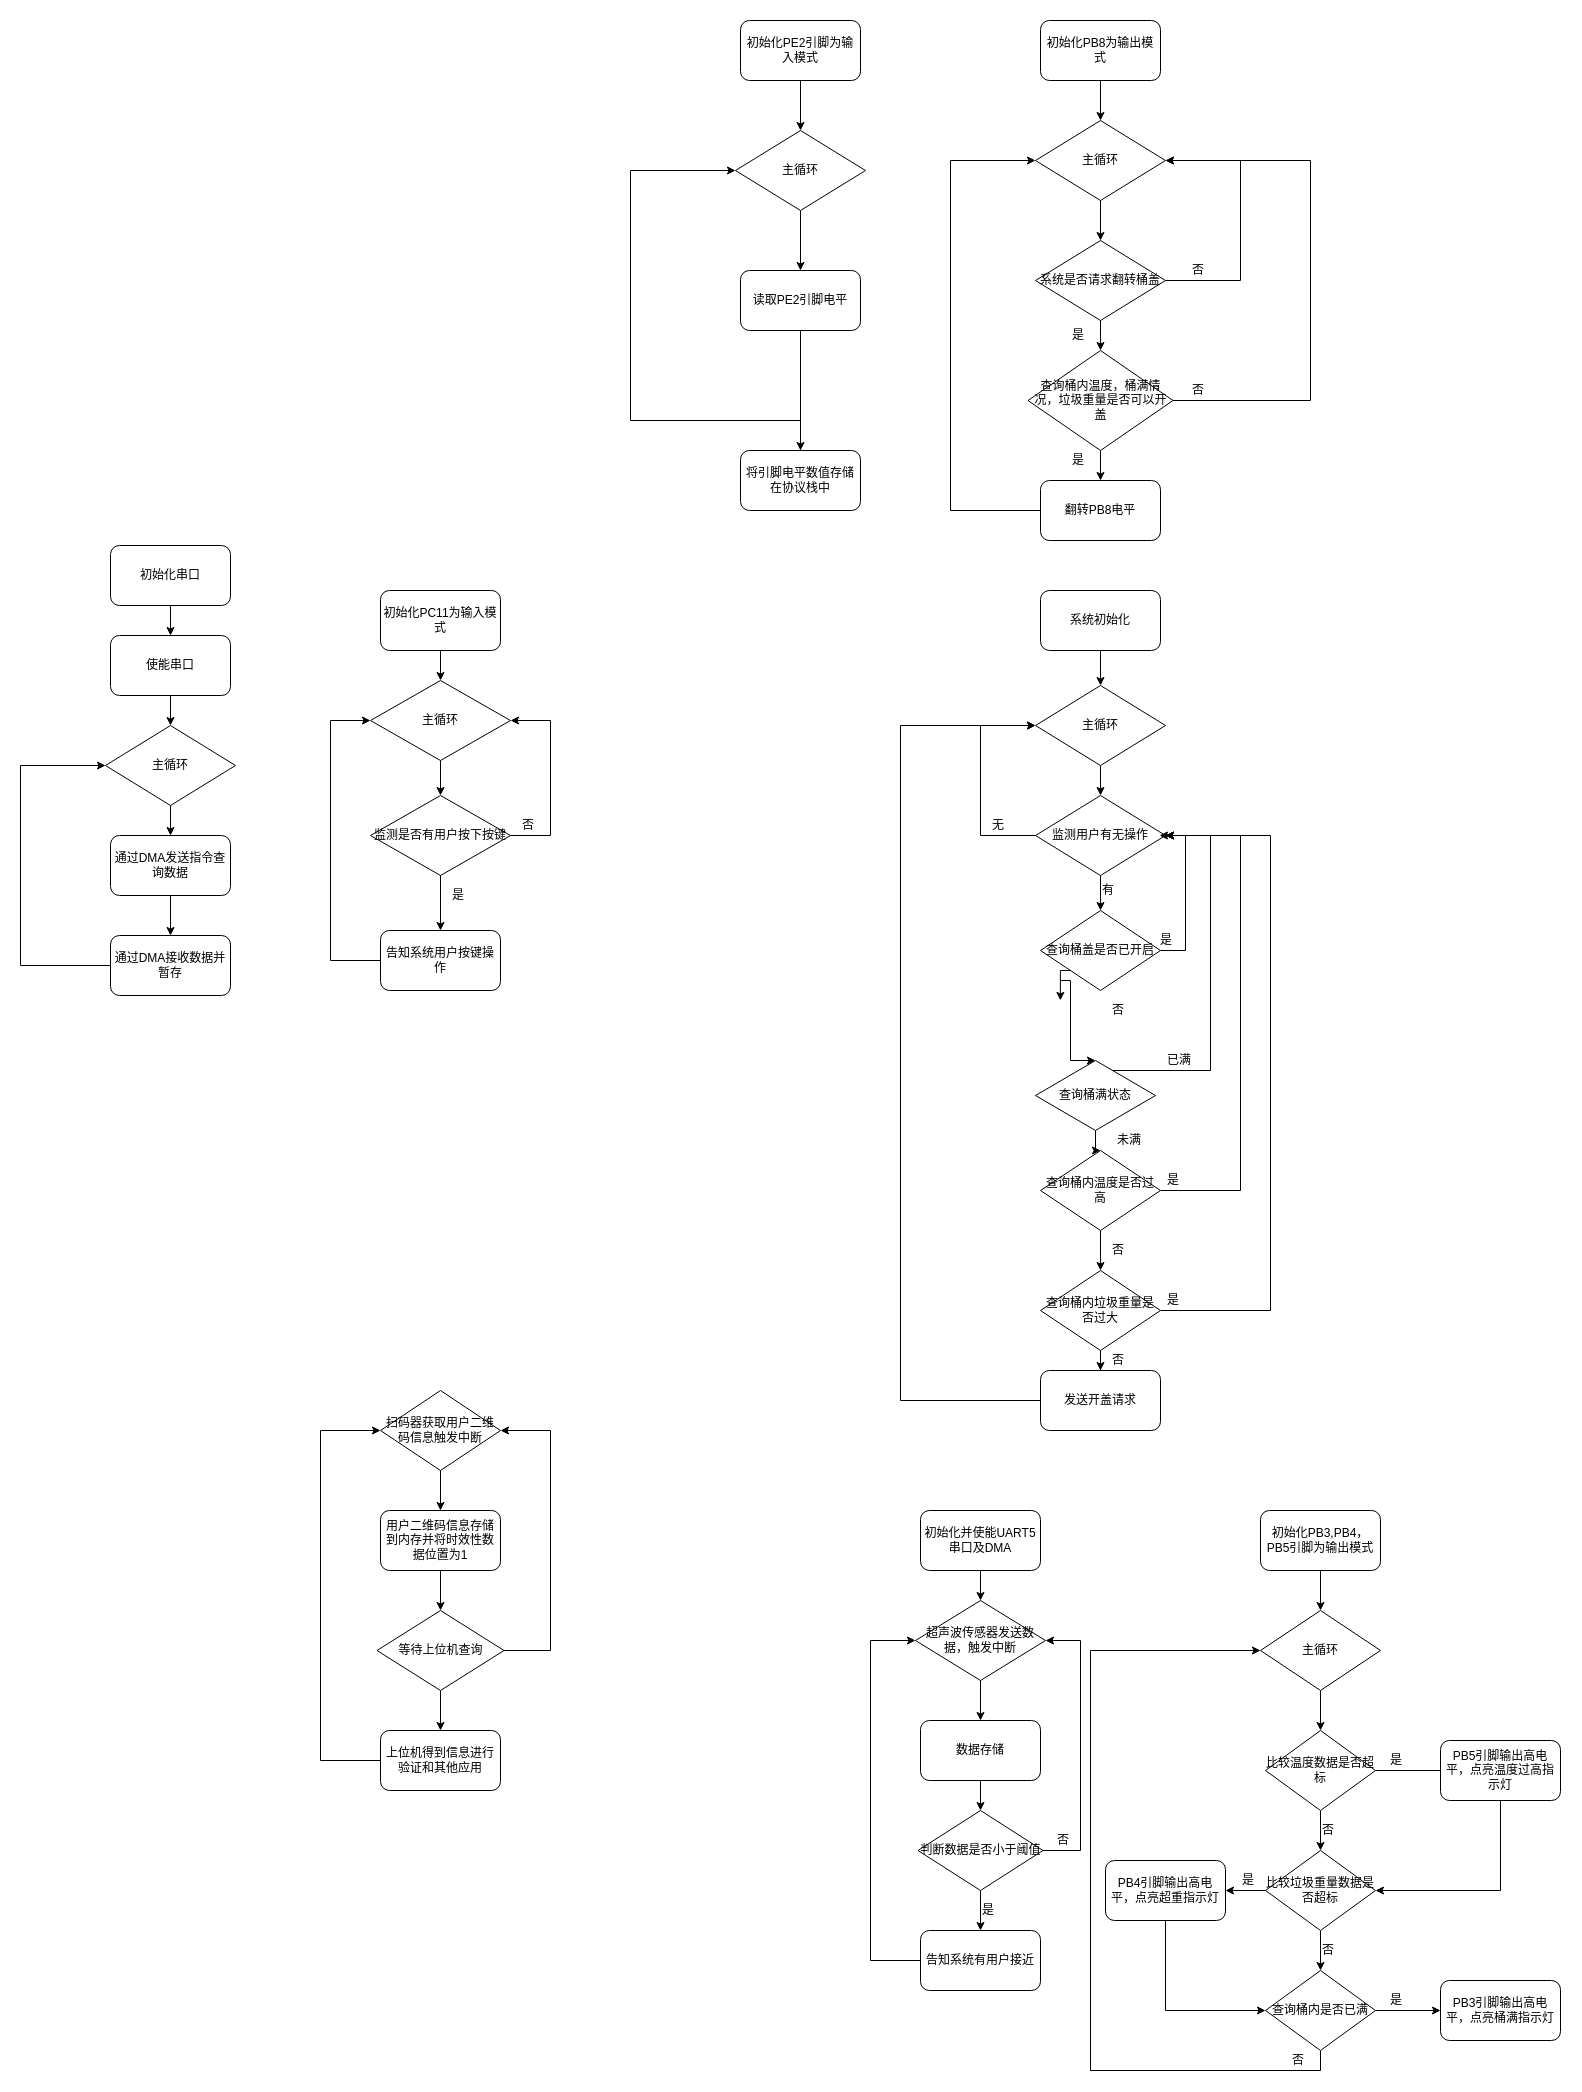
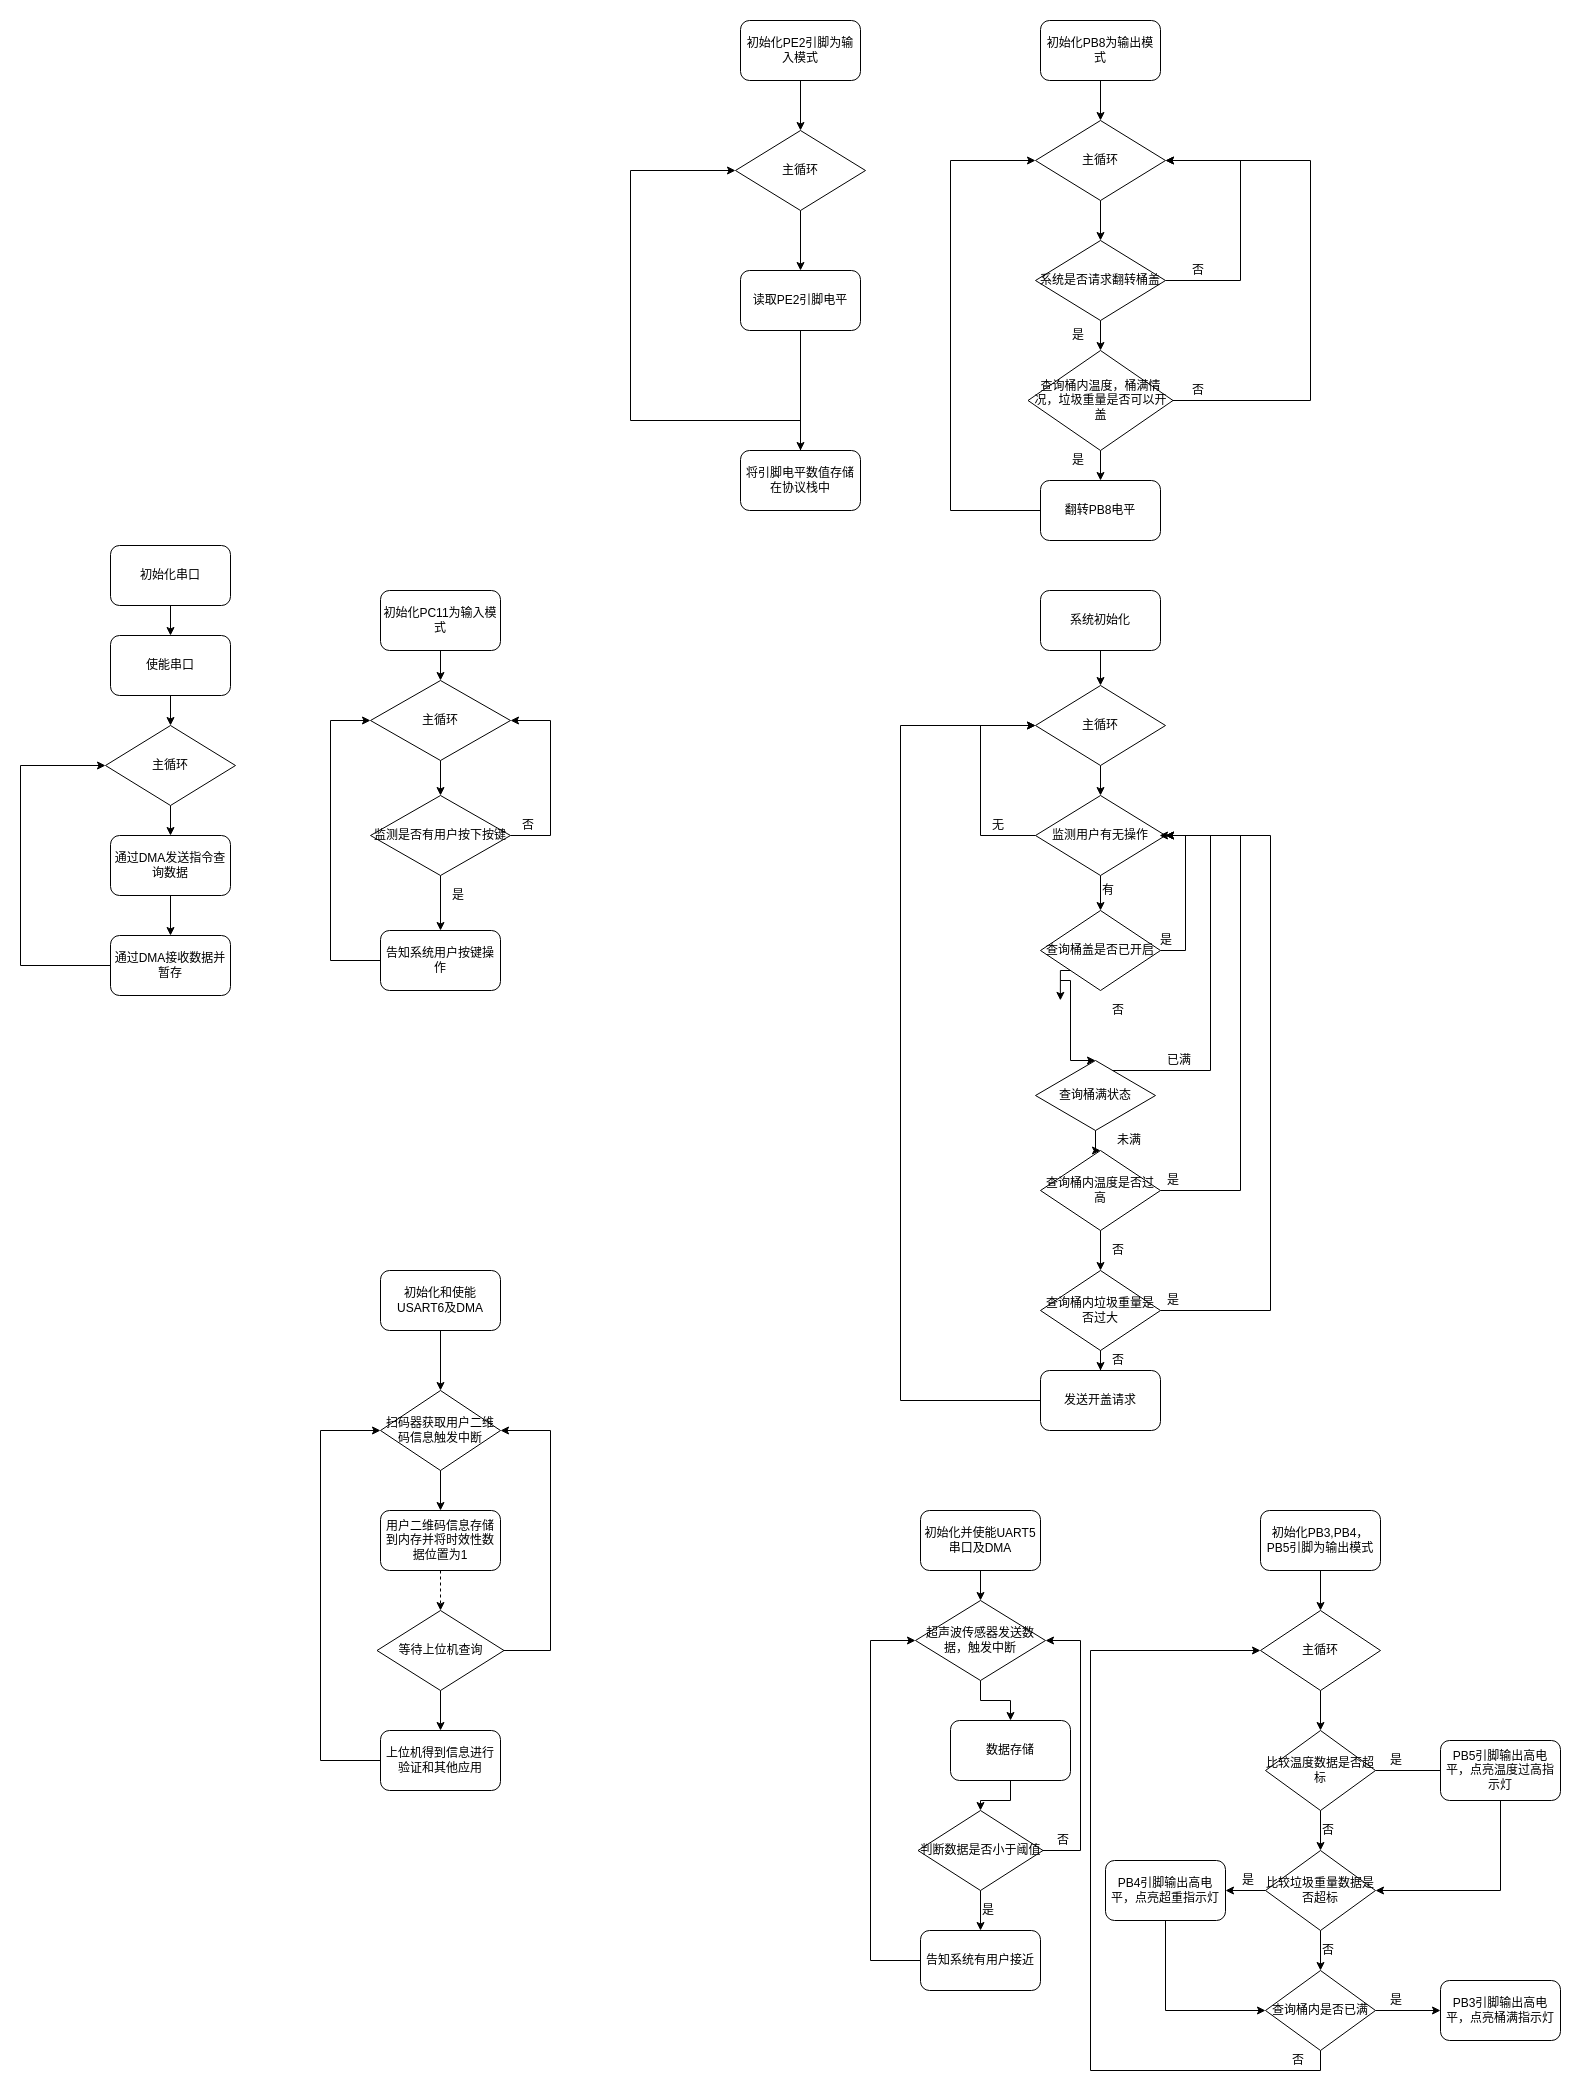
node "初始化和使能USART6及DMA": added
edge "初始化和使能USART6及DMA" -> "扫码器获取用户二维码信息触发中断": added
edge "用户二维码信息存储到内存并将时效性数据位置为1" -> "等待上位机查询": style solid -> dashed
node "数据存储": moved (981, 1751) -> (1011, 1751)
